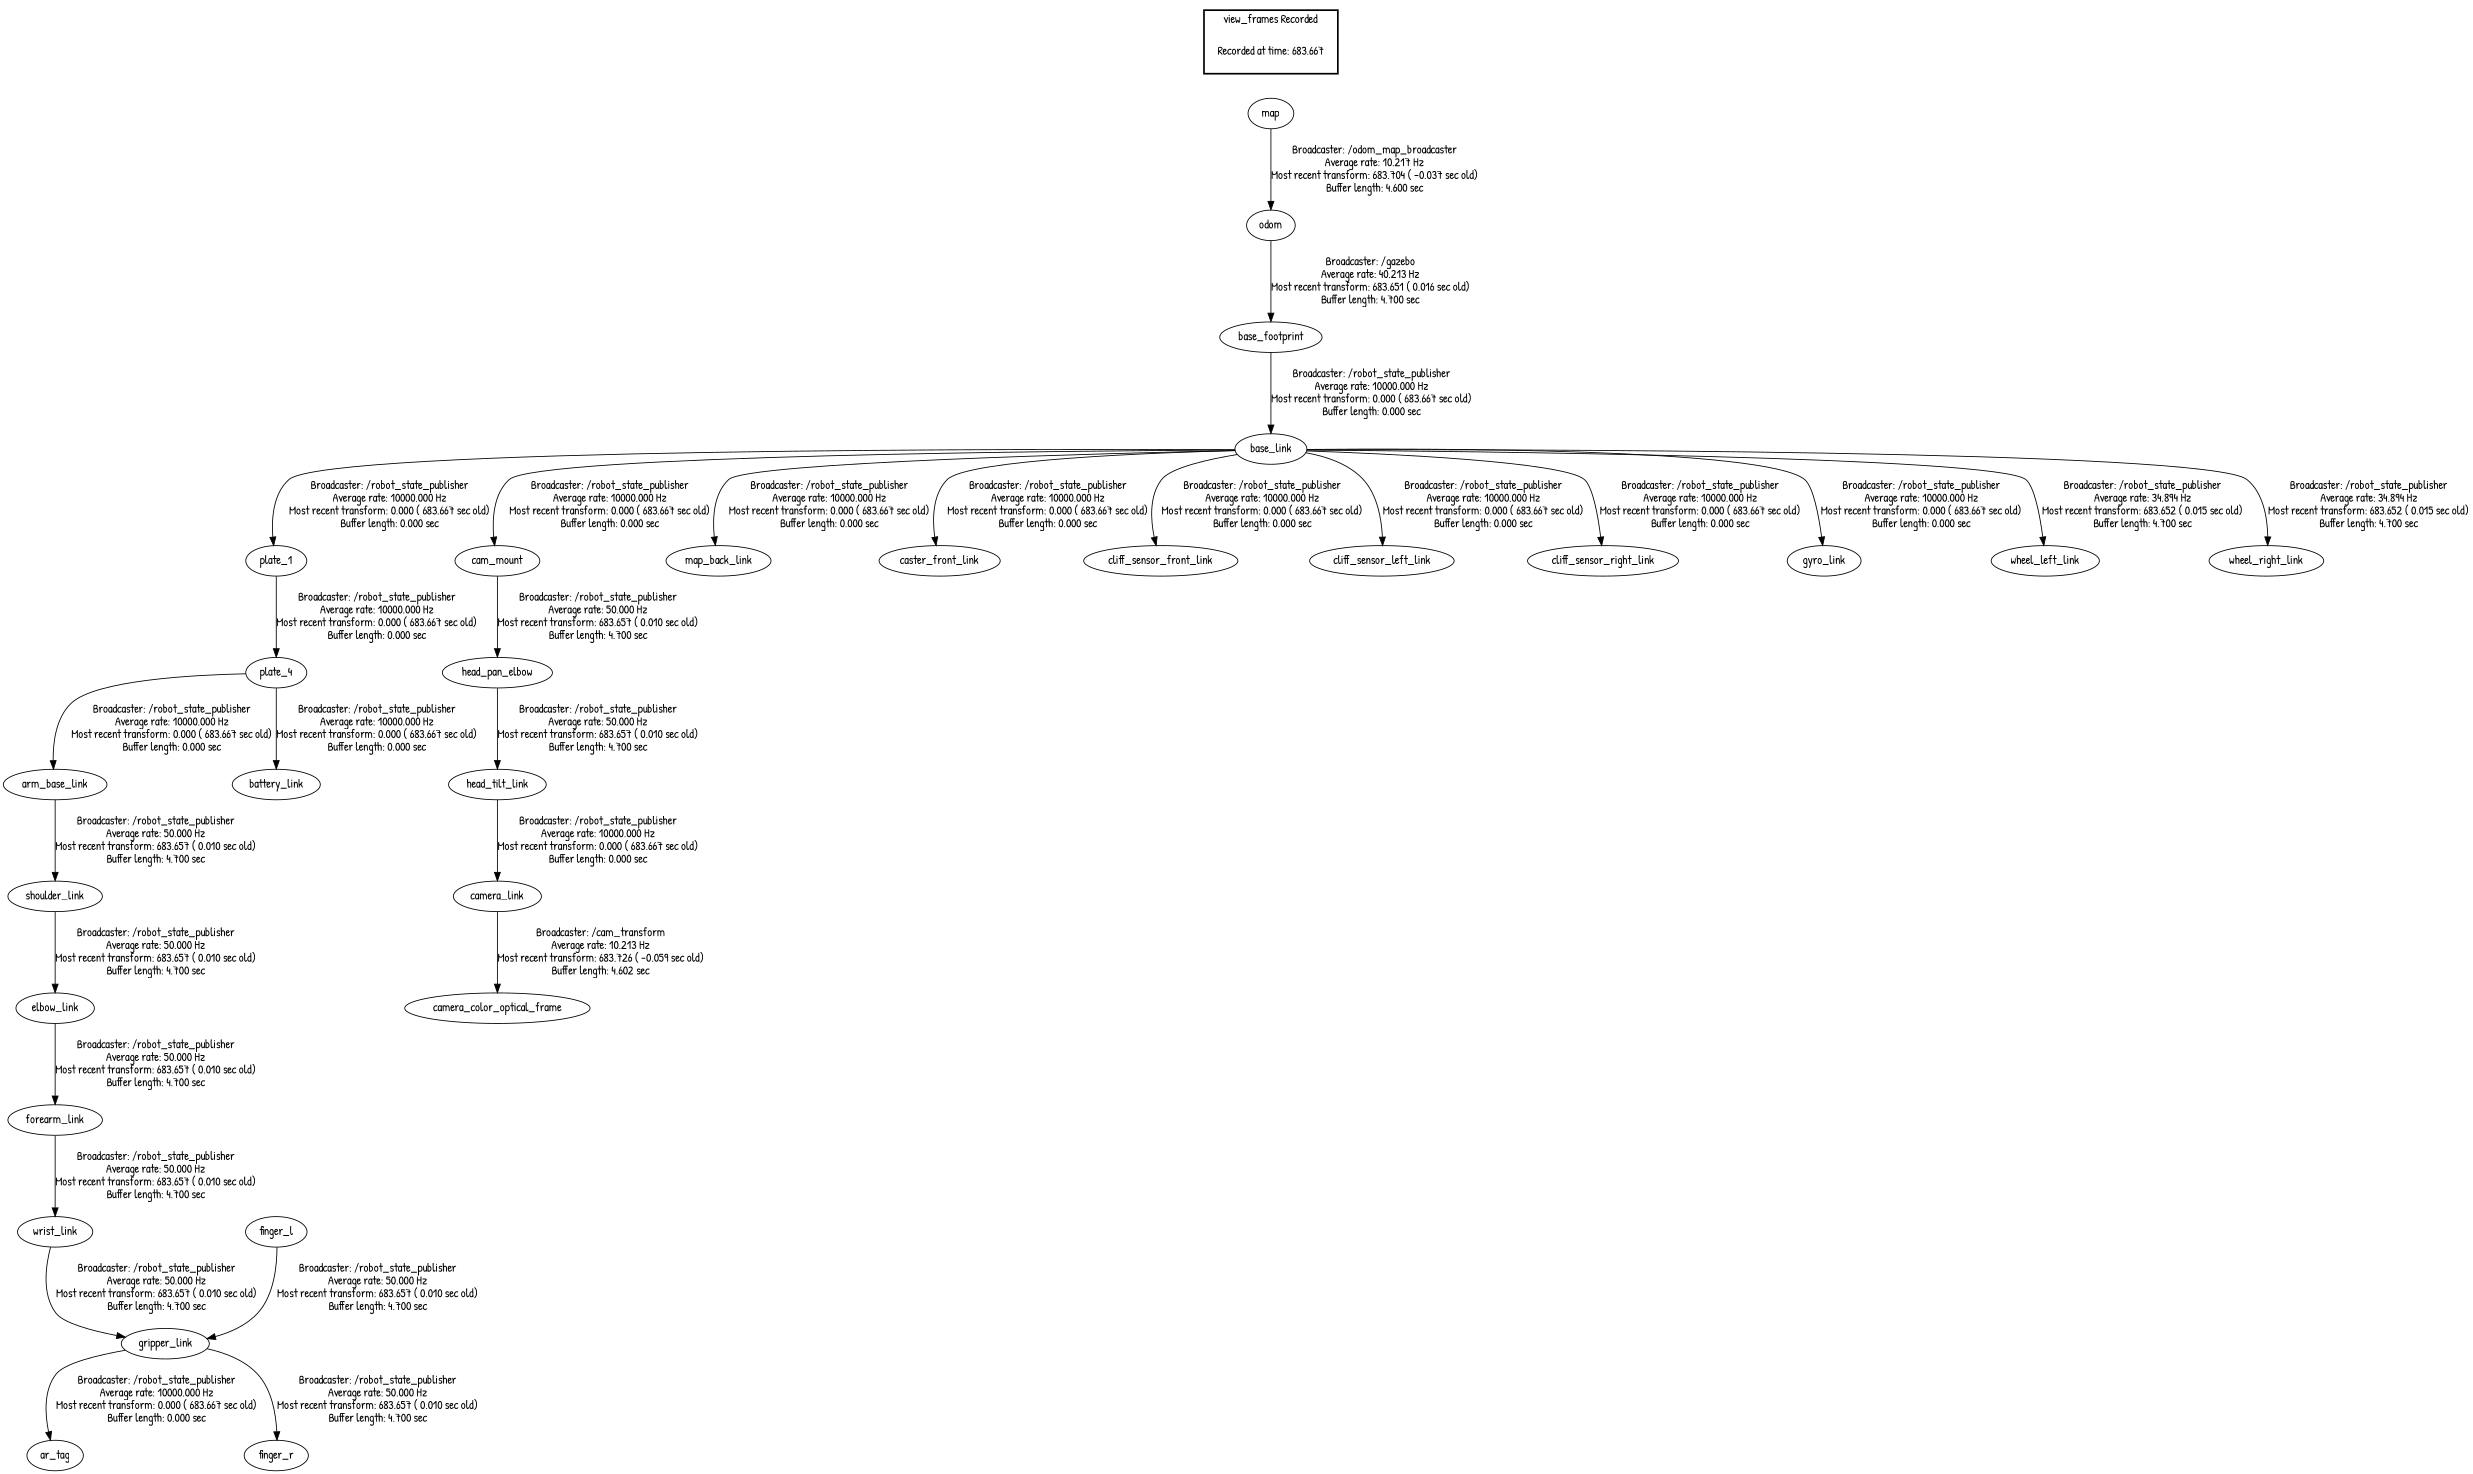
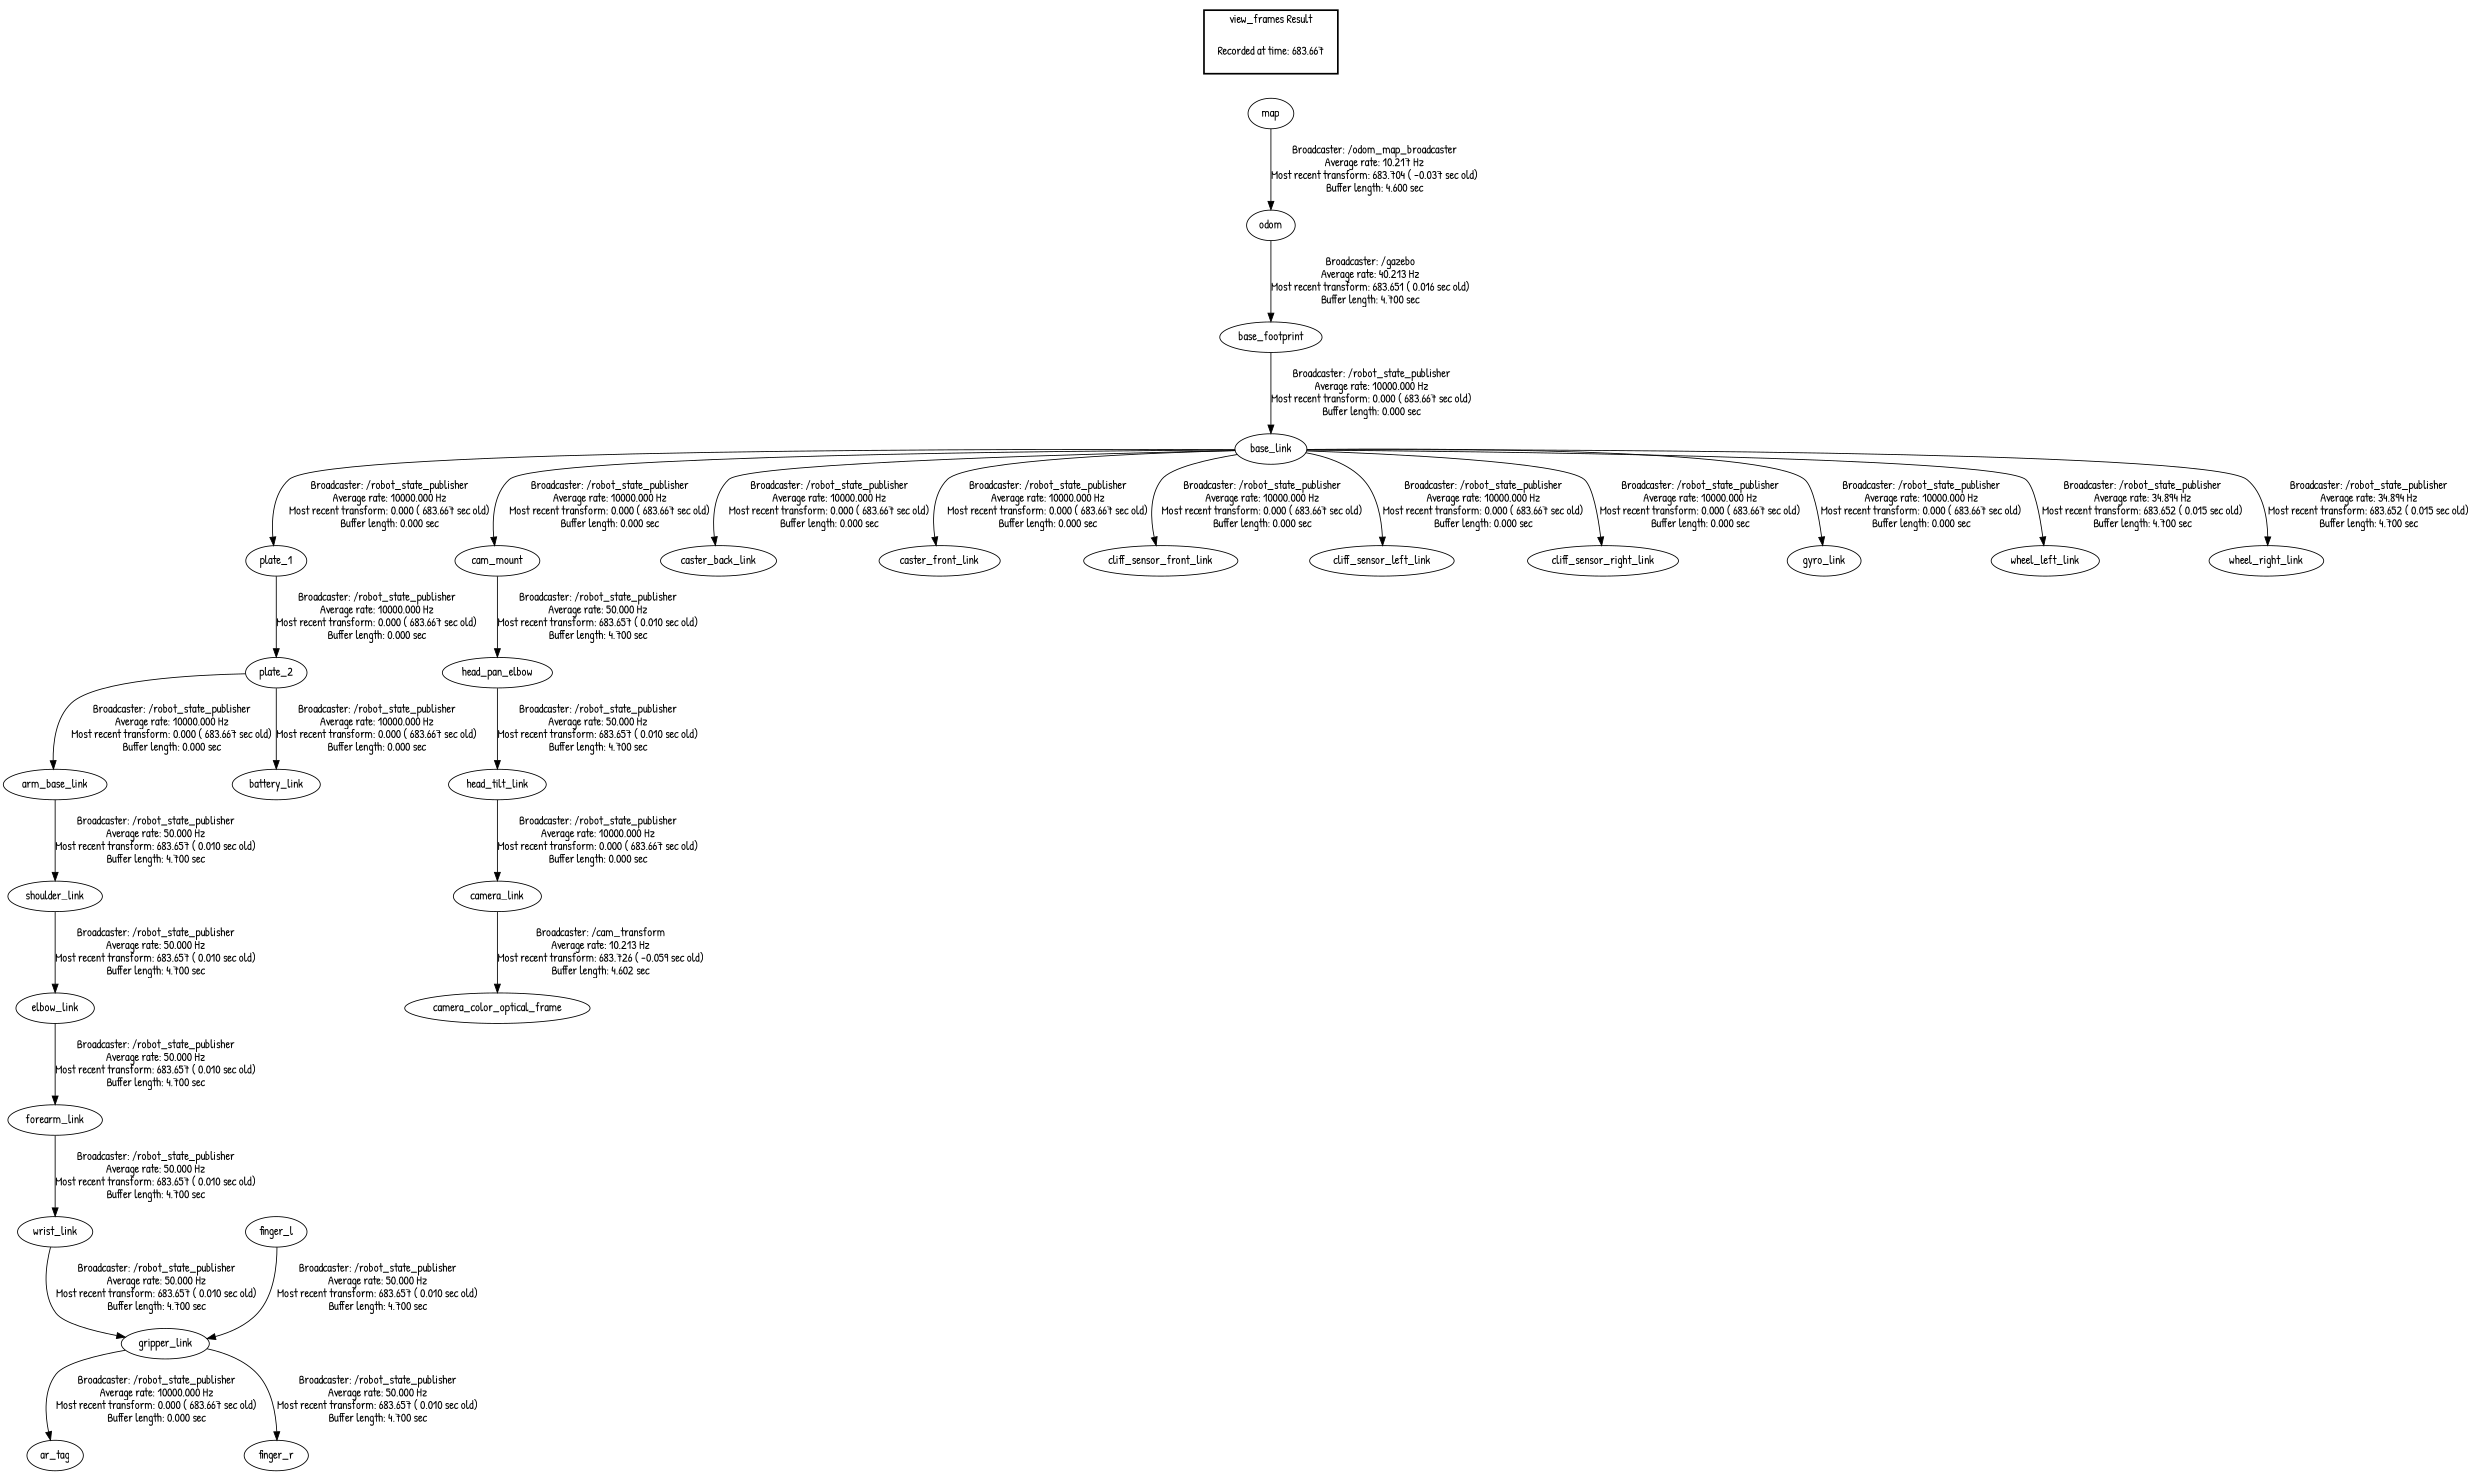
cluster "view_frames Recorded": label "view_frames Recorded" -> "view_frames Result"
node "map_back_link": label "map_back_link" -> "caster_back_link"
node "plate_4": label "plate_4" -> "plate_2"
